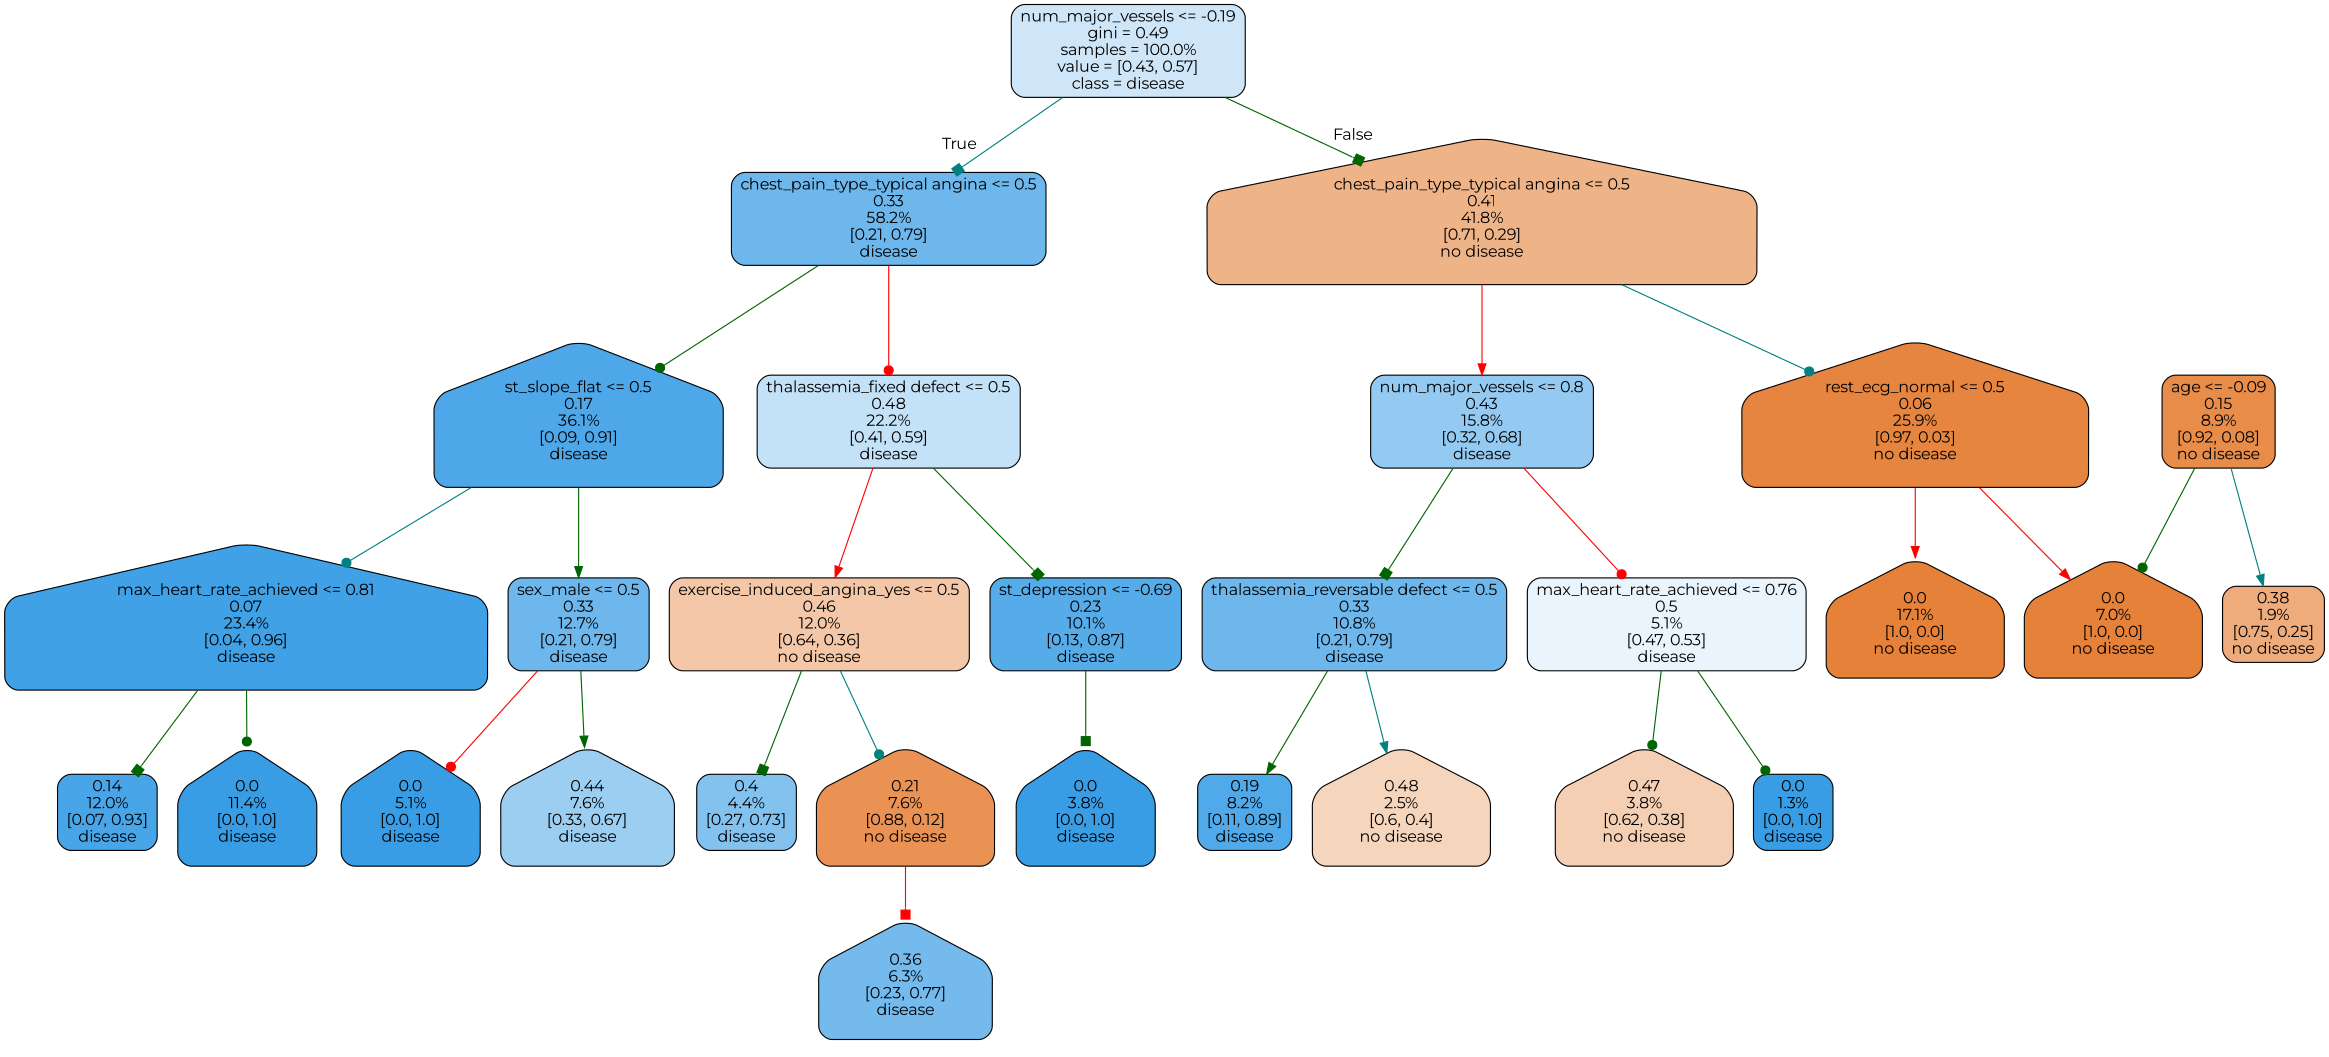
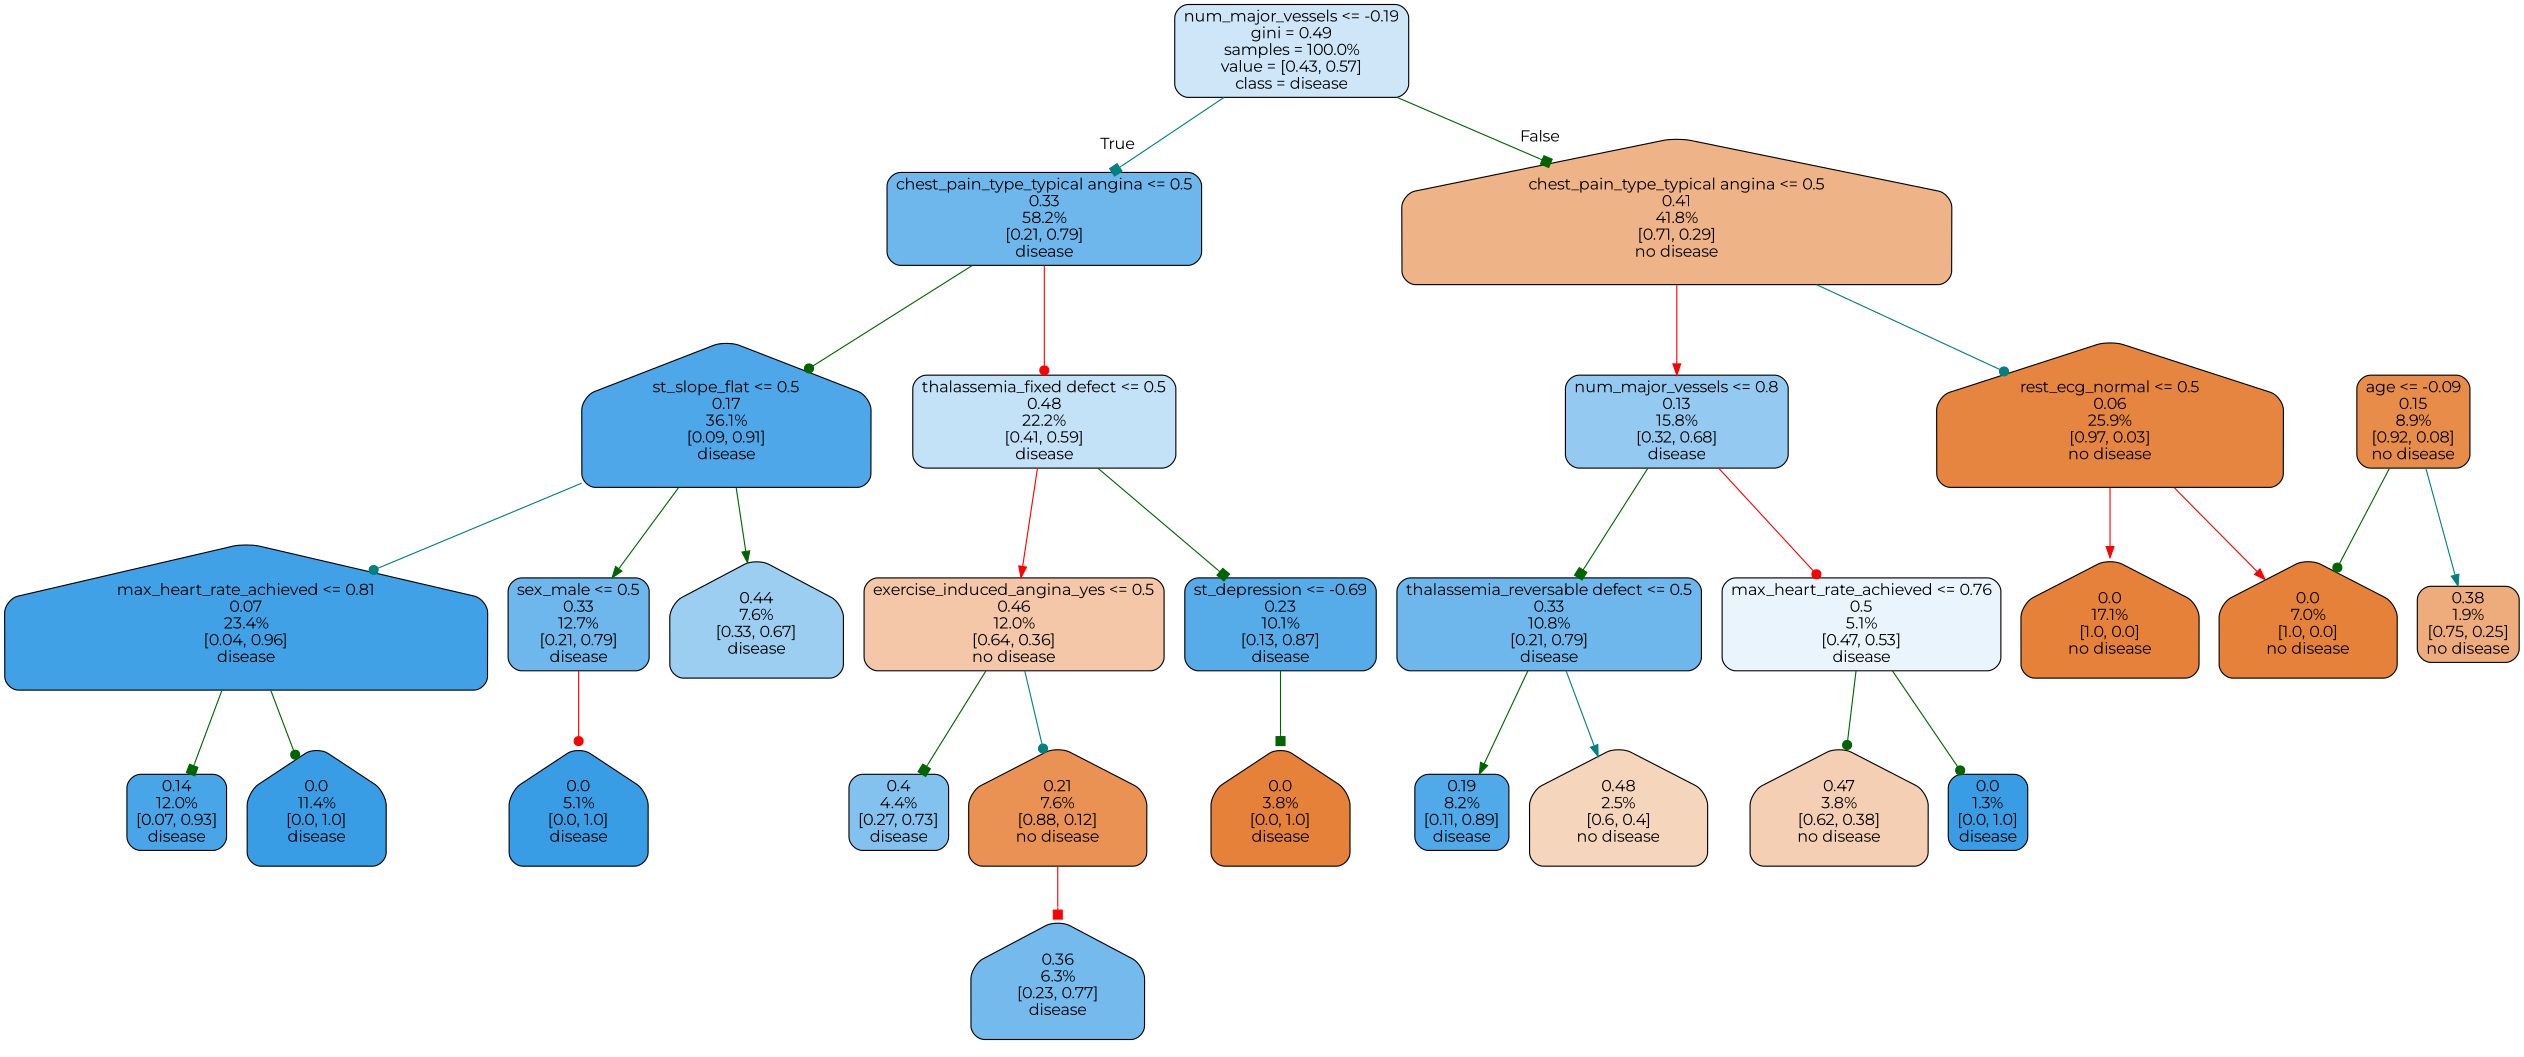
node "num_major_vessels <= 0.8 0.43 15.8% [0.32, 0.68] disease": label "num_major_vessels <= 0.8 0.43 15.8% [0.32, 0.68] disease" -> "num_major_vessels <= 0.8 0.13 15.8% [0.32, 0.68] disease"
edge "sex_male <= 0.5 0.33 12.7% [0.21, 0.79] disease" -> "0.44 7.6% [0.33, 0.67] disease": now "st_slope_flat <= 0.5 0.17 36.1% [0.09, 0.91] disease" -> "0.44 7.6% [0.33, 0.67] disease"
node "0.0 3.8% [0.0, 1.0] disease": fillcolor #399de5ff -> #e58139ff
